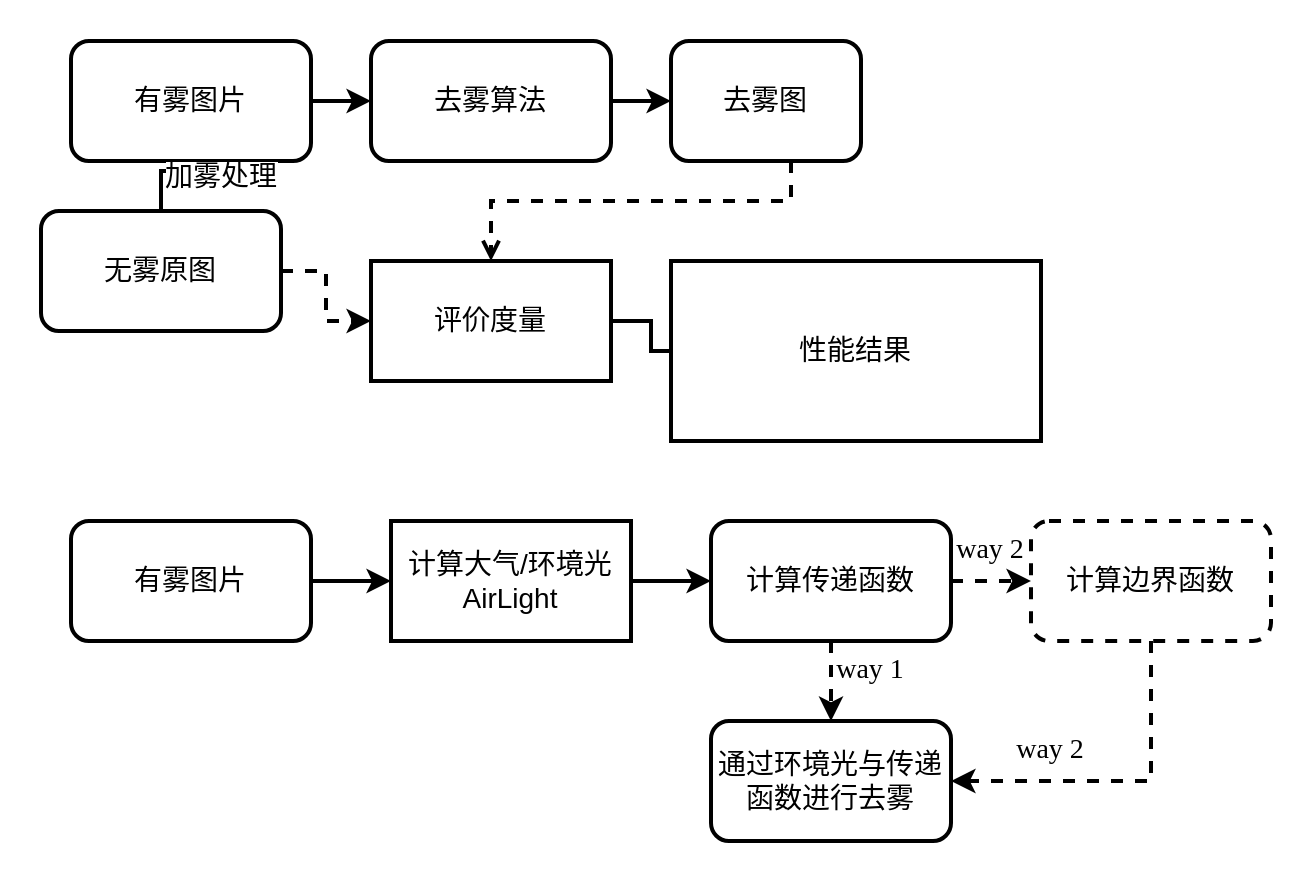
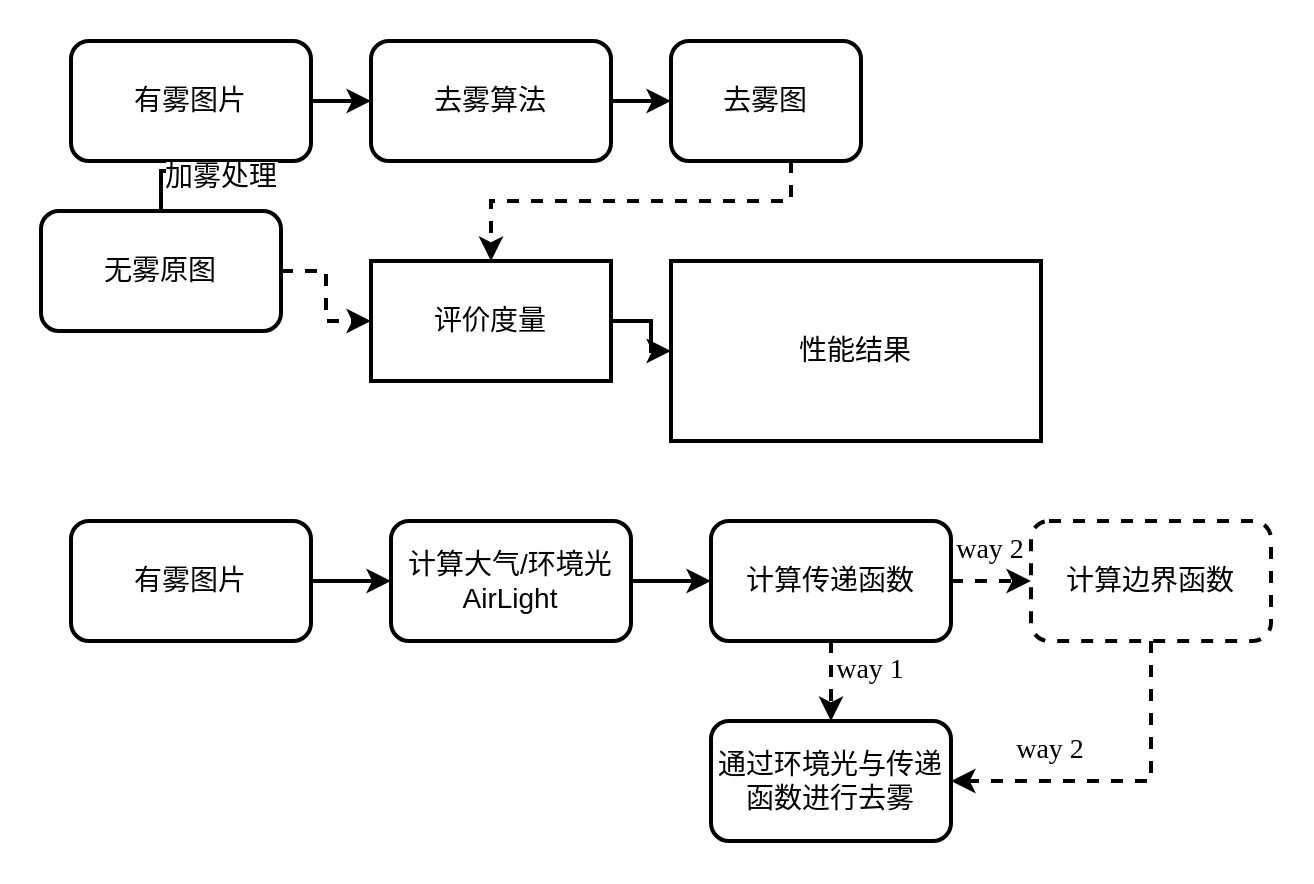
edge "去雾图" -> "评价度量": arrowhead open -> classic
edge "评价度量" -- "性能结果": arrowhead none -> classic
node "计算大气/环境光AirLight": shape rectangle -> rounded rectangle
